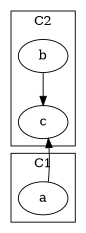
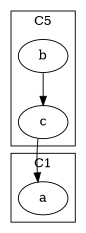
cluster "C2": label "C2" -> "C5"
edge "a" -> "c": reversed
